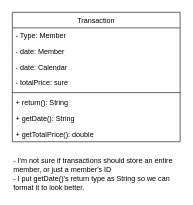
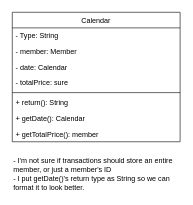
node "Transaction": label "Transaction" -> "Calendar"
node "- Type: Member": label "- Type: Member" -> "- Type: String"
node "- date: Member": label "- date: Member" -> "- member: Member"
node "+ getDate(): String": label "+ getDate(): String" -> "+ getDate(): Calendar"
node "+ getTotalPrice(): double": label "+ getTotalPrice(): double" -> "+ getTotalPrice(): member"
